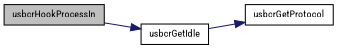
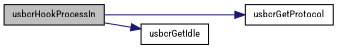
edge "usbcrGetIdle" -> "usbcrGetProtocol": now "usbcrHookProcessIn" -> "usbcrGetProtocol"
